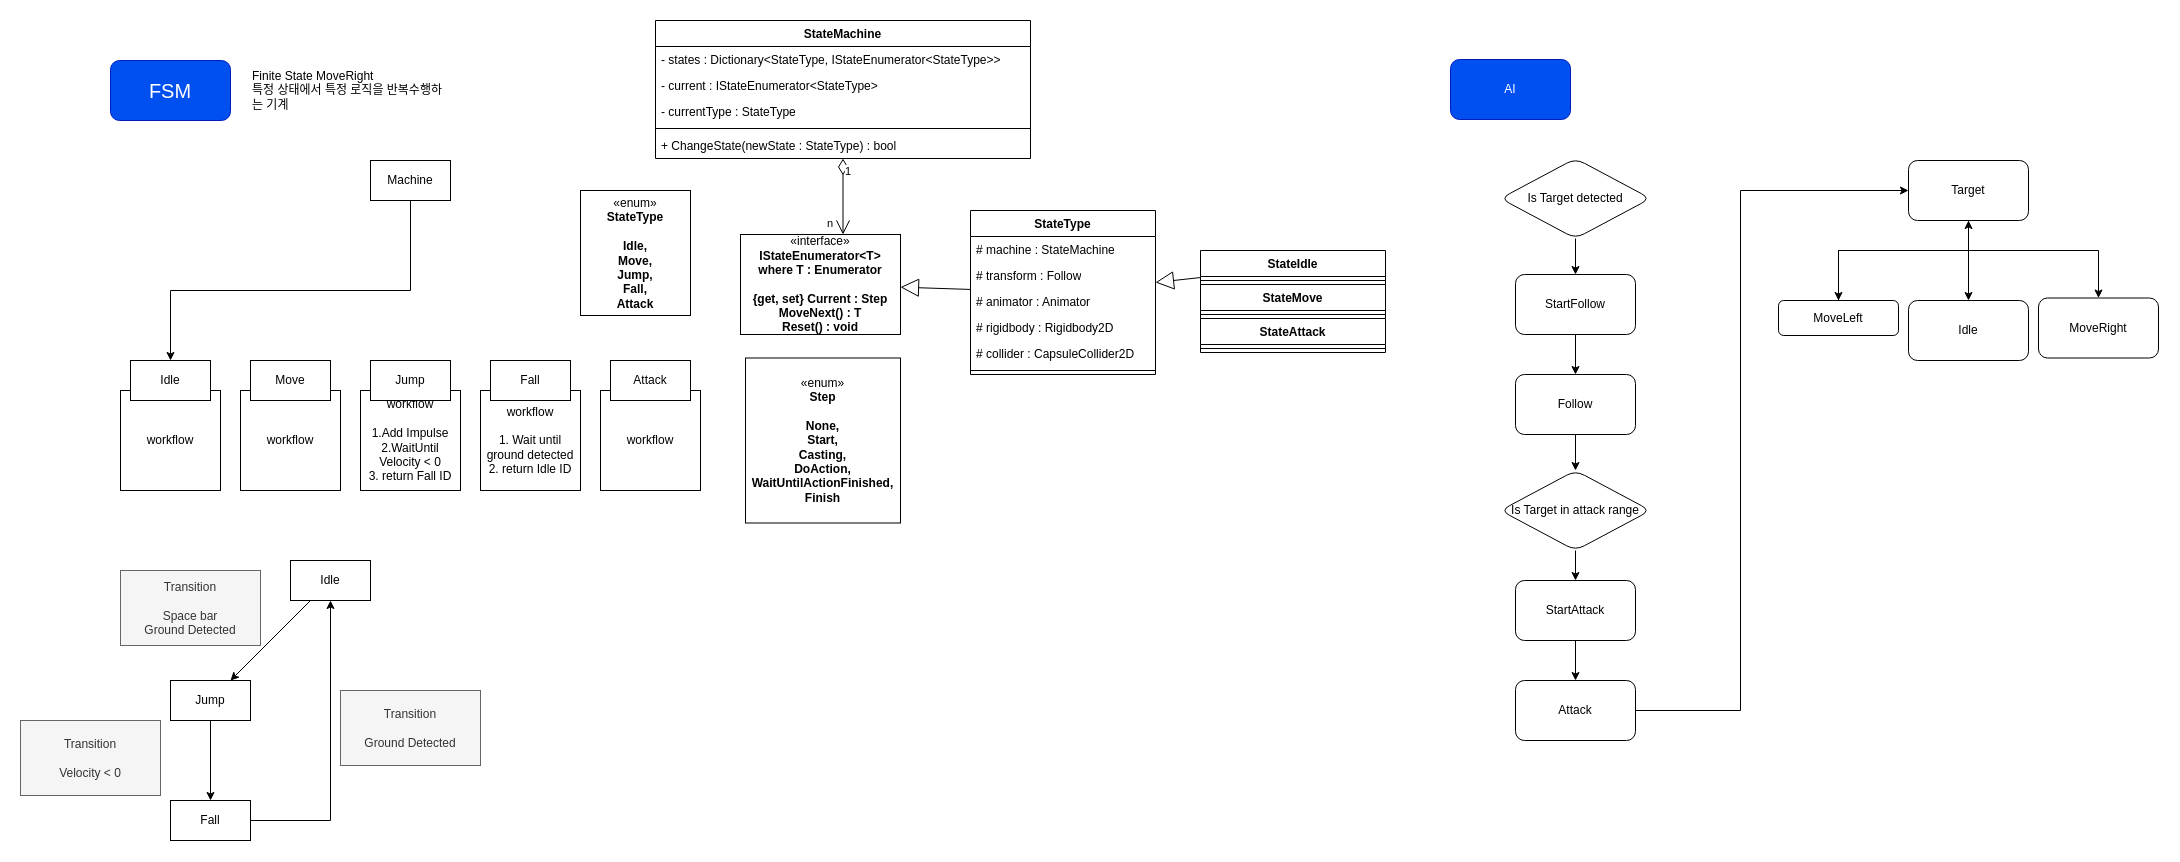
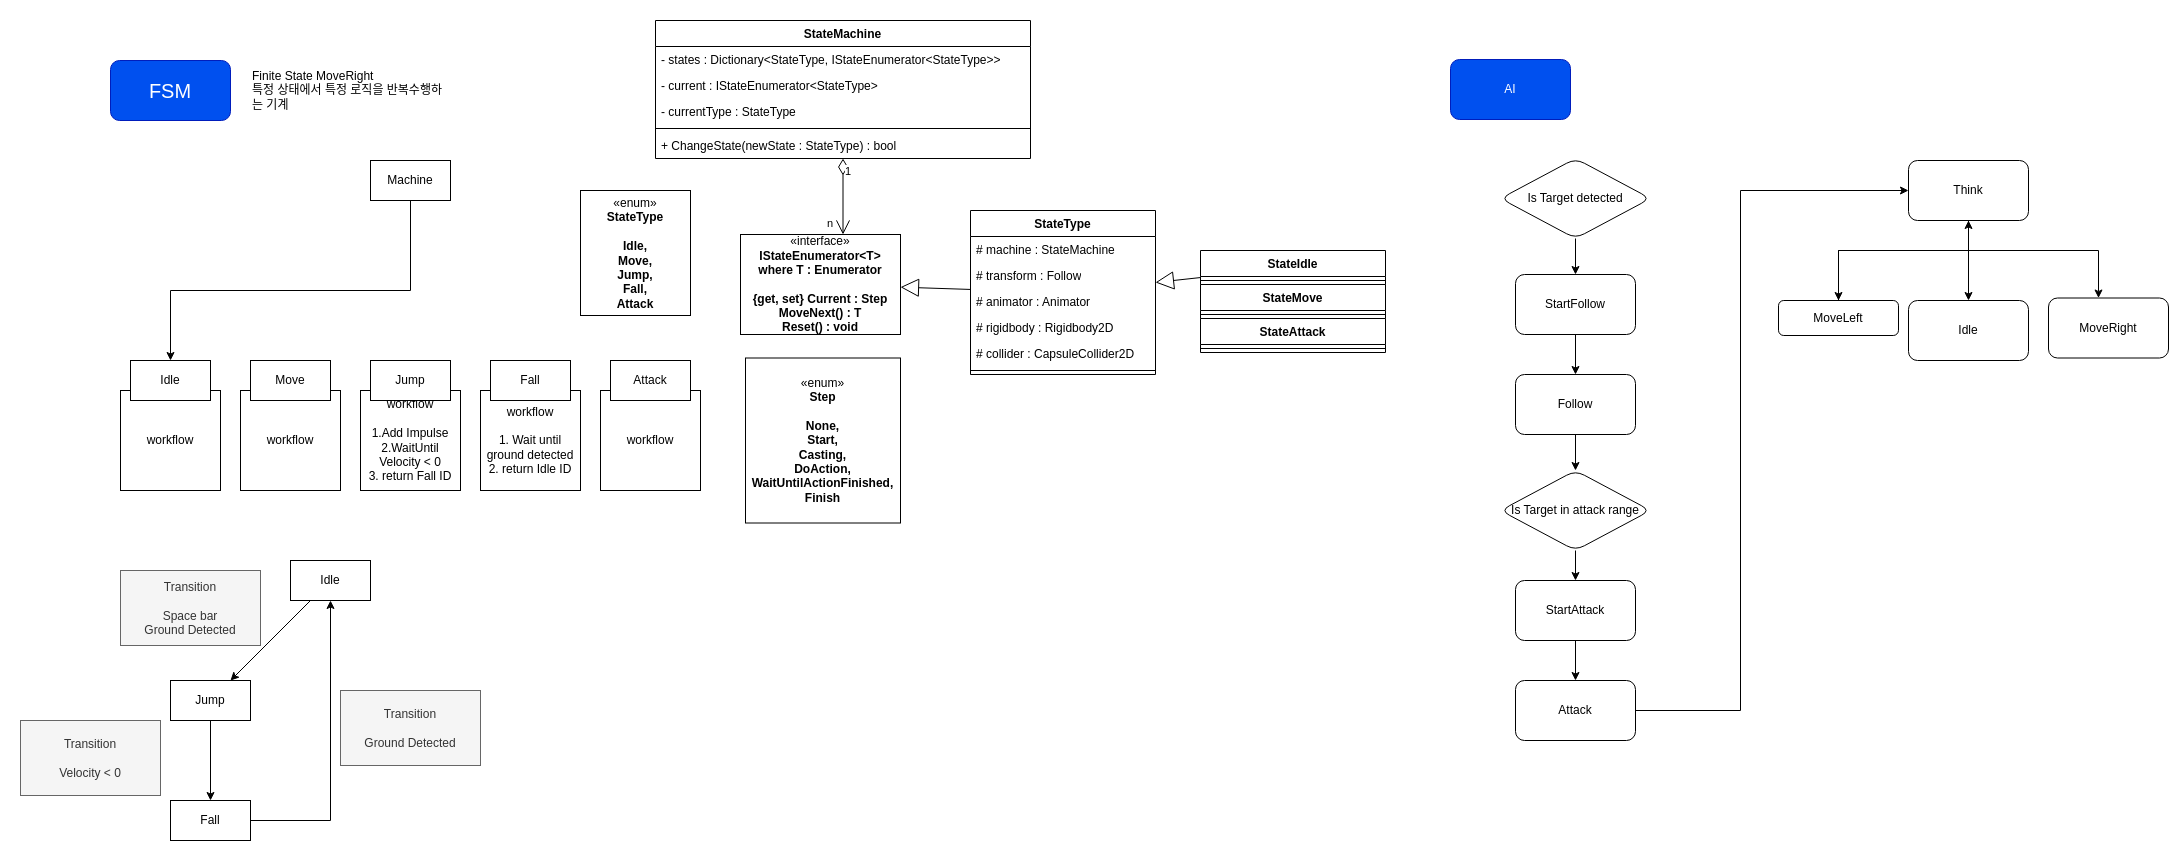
node "Target": label "Target" -> "Think"
node "MoveRight": moved (2099, 328) -> (2109, 328)
